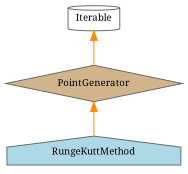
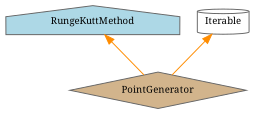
edge "RungeKuttMethod" -> "PointGenerator": reversed
